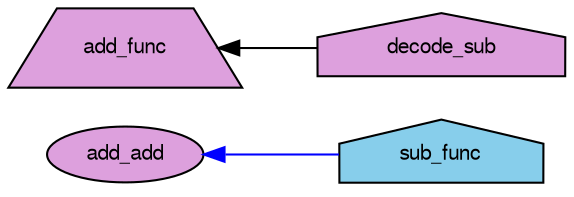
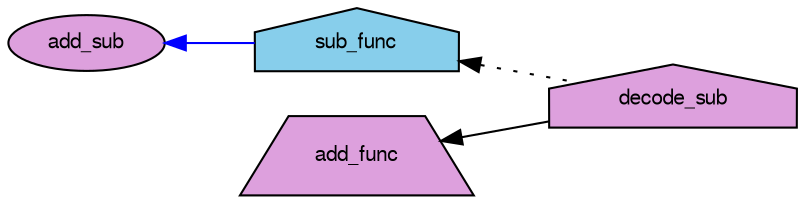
edge "decode_sub" -> "sub_func": added
node "add_add": label "add_add" -> "add_sub"
